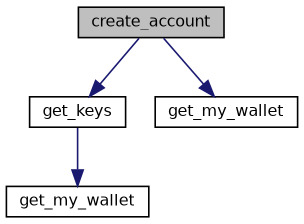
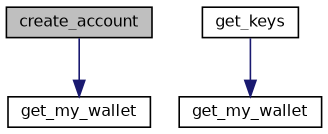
edge "create_account" -> "get_keys": removed
